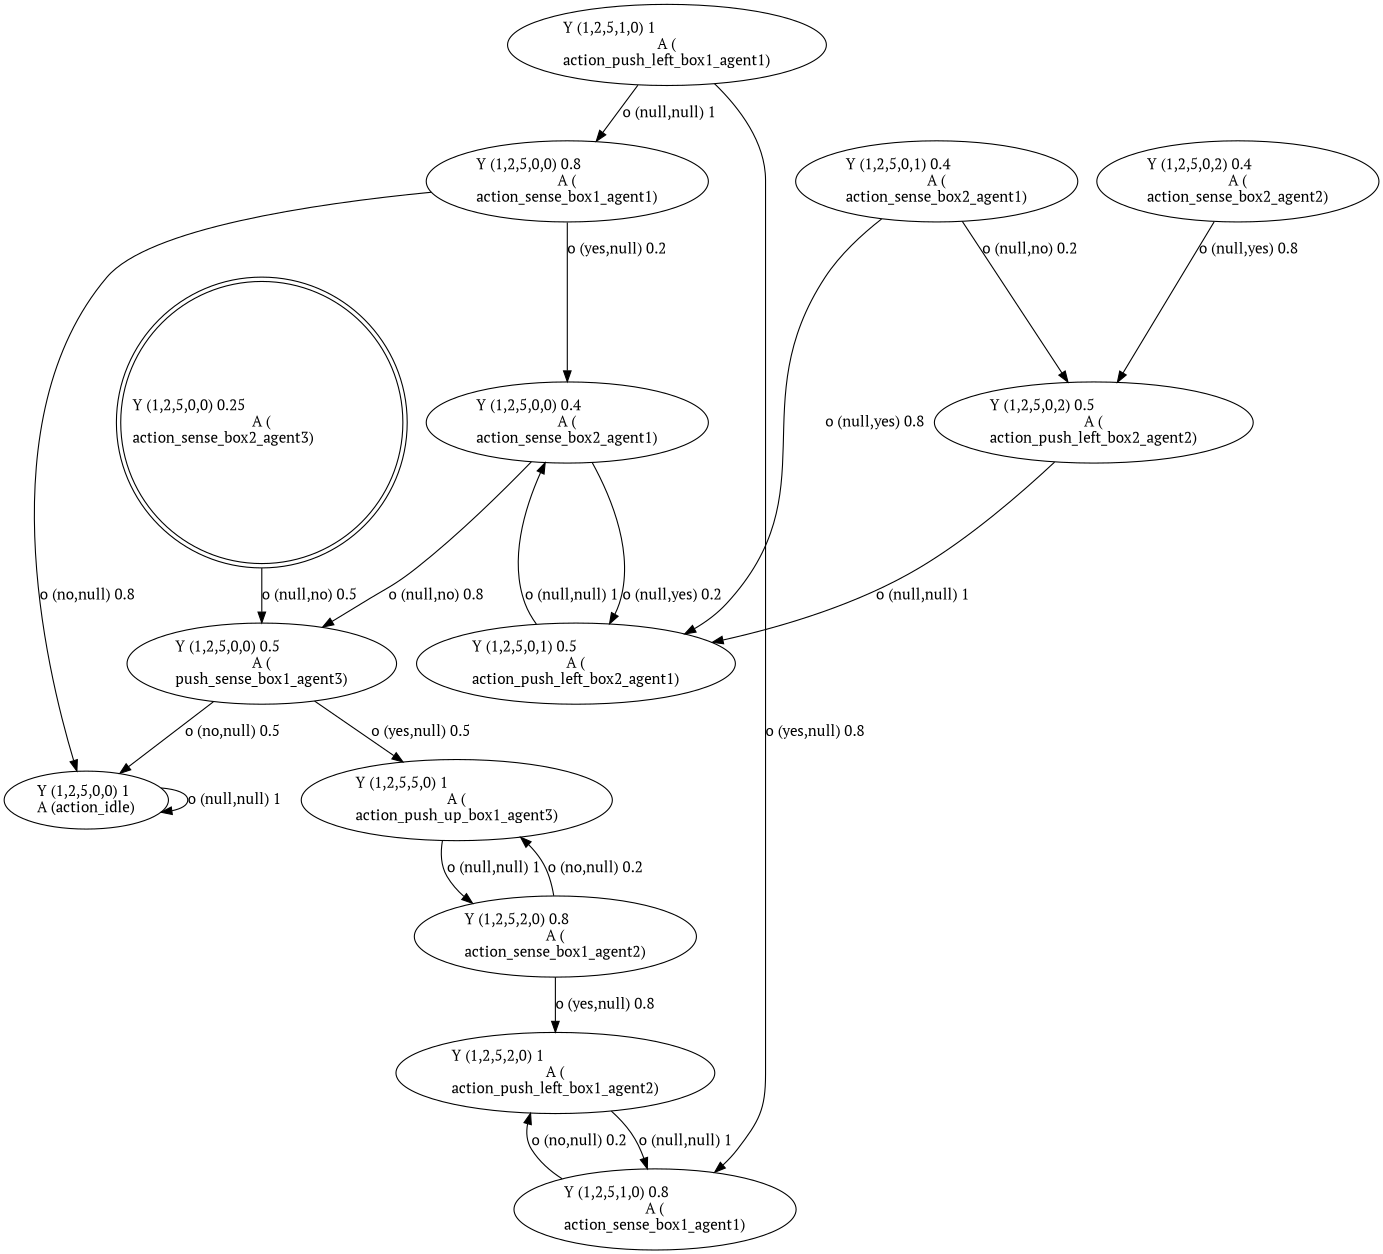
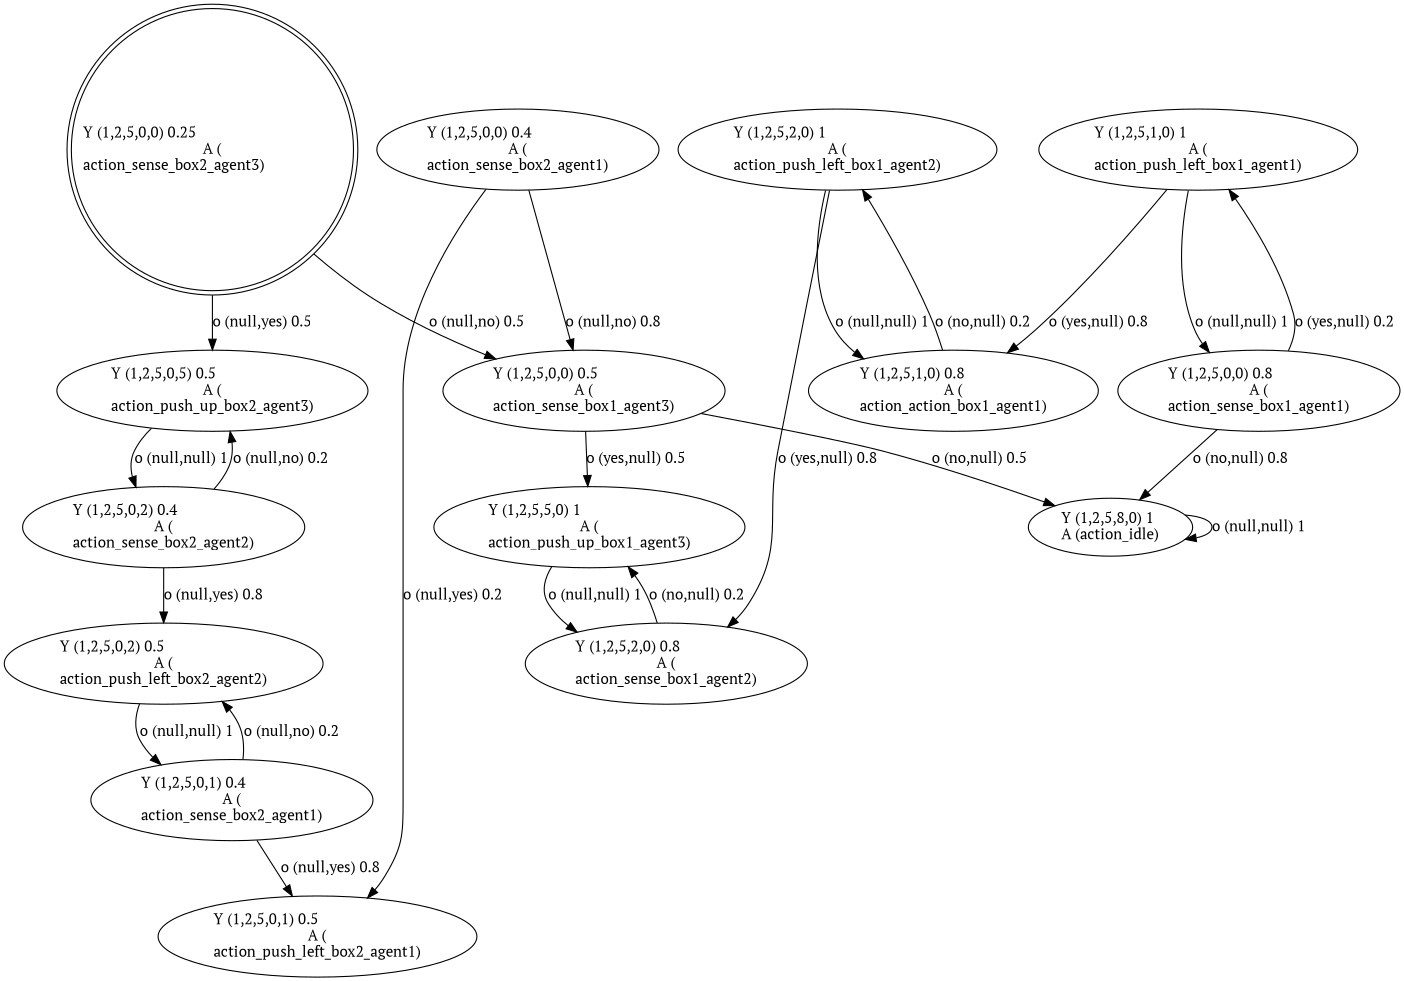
edge "Y (1,2,5,0,0) 0.8 A ( action_sense_box1_agent1)" -> "Y (1,2,5,0,0) 0.4 A ( action_sense_box2_agent1)": now "Y (1,2,5,0,0) 0.8 A ( action_sense_box1_agent1)" -> "Y (1,2,5,1,0) 1 A ( action_push_left_box1_agent1)"
node "Y (1,2,5,0,5) 0.5 A ( action_push_up_box2_agent3)": added
edge "Y (1,2,5,0,1) 0.5 A ( action_push_left_box2_agent1)" -> "Y (1,2,5,0,0) 0.4 A ( action_sense_box2_agent1)": removed, label "o (null,null) 1"
edge "Y (1,2,5,0,2) 0.5 A ( action_push_left_box2_agent2)" -> "Y (1,2,5,0,1) 0.5 A ( action_push_left_box2_agent1)": now "Y (1,2,5,0,2) 0.5 A ( action_push_left_box2_agent2)" -> "Y (1,2,5,0,1) 0.4 A ( action_sense_box2_agent1)"
node "Y (1,2,5,0,0) 0.5 A ( push_sense_box1_agent3)": label "Y (1,2,5,0,0) 0.5 A ( push_sense_box1_agent3)" -> "Y (1,2,5,0,0) 0.5 A ( action_sense_box1_agent3)"
node "Y (1,2,5,0,0) 1 A (action_idle)": label "Y (1,2,5,0,0) 1 A (action_idle)" -> "Y (1,2,5,8,0) 1 A (action_idle)"
edge "Y (1,2,5,2,0) 0.8 A ( action_sense_box1_agent2)" -> "Y (1,2,5,2,0) 1 A ( action_push_left_box1_agent2)": reversed
node "Y (1,2,5,1,0) 0.8 A ( action_sense_box1_agent1)": label "Y (1,2,5,1,0) 0.8 A ( action_sense_box1_agent1)" -> "Y (1,2,5,1,0) 0.8 A ( action_action_box1_agent1)"
